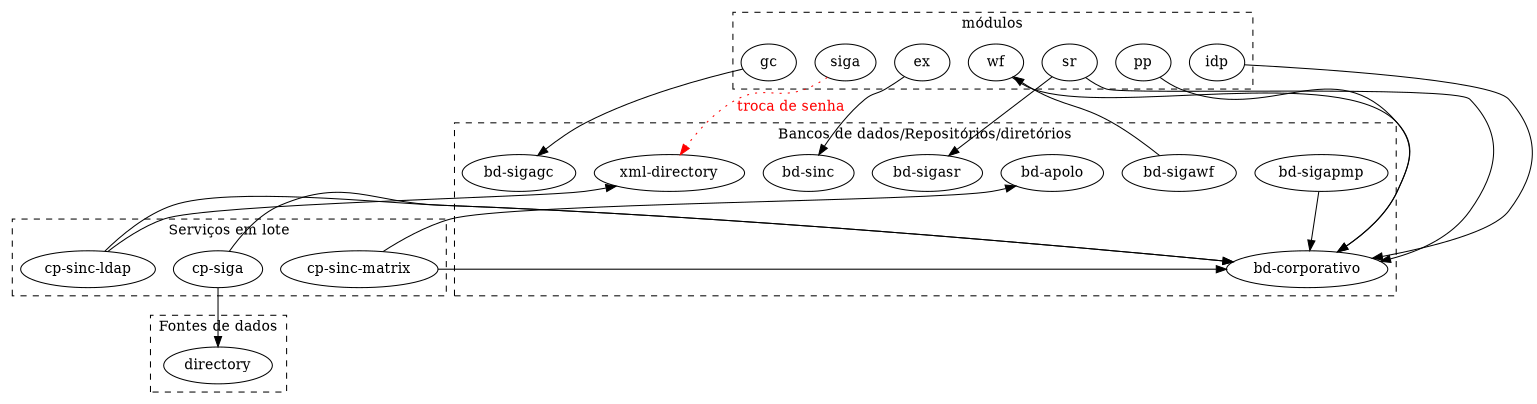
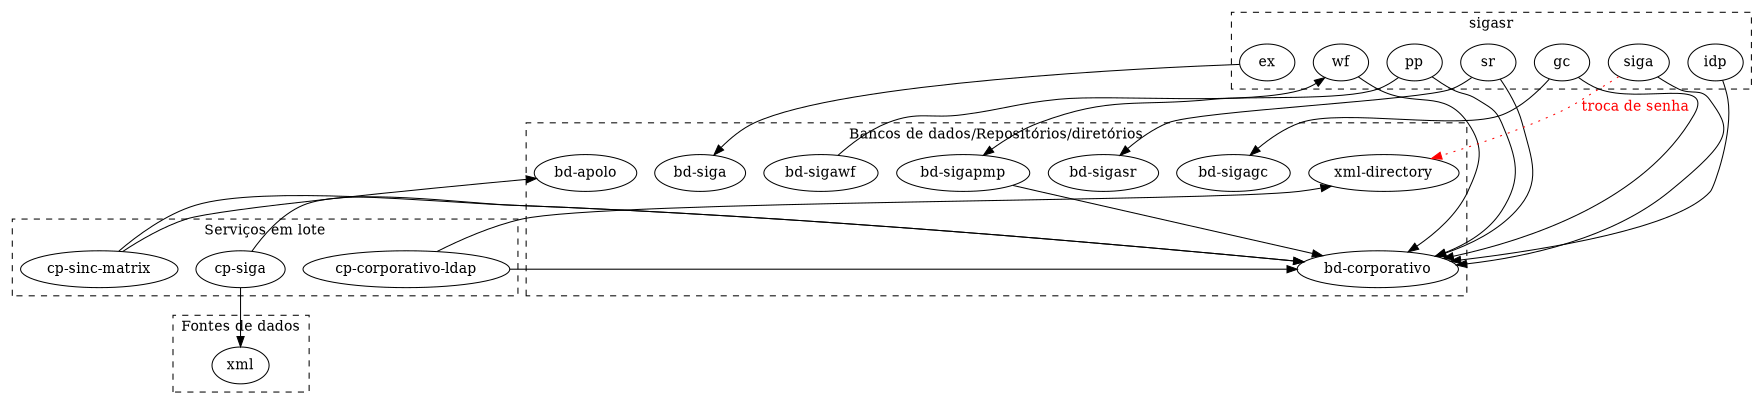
cluster "módulos": label "módulos" -> "sigasr"
edge "pp" -> "bd-sigapmp": added
edge "gc" -> "bd-corporativo": added
node "bd-sinc": label "bd-sinc" -> "bd-siga"
edge "siga" -> "bd-corporativo": added
node "cp-sinc-ldap": label "cp-sinc-ldap" -> "cp-corporativo-ldap"
node "directory": label "directory" -> "xml"
